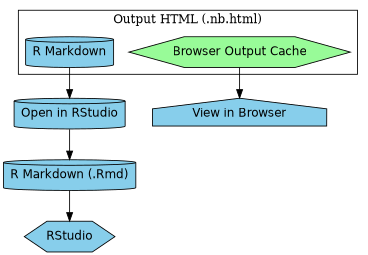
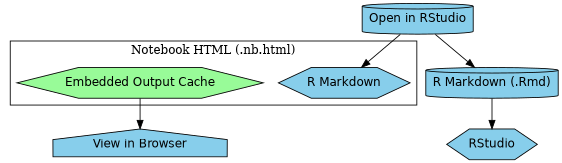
cluster "Output HTML (.nb.html)": label "Output HTML (.nb.html)" -> "Notebook HTML (.nb.html)"
node "R Markdown": shape cylinder -> hexagon
node "Browser Output Cache": label "Browser Output Cache" -> "Embedded Output Cache"
edge "R Markdown" -> "Open in RStudio": reversed
